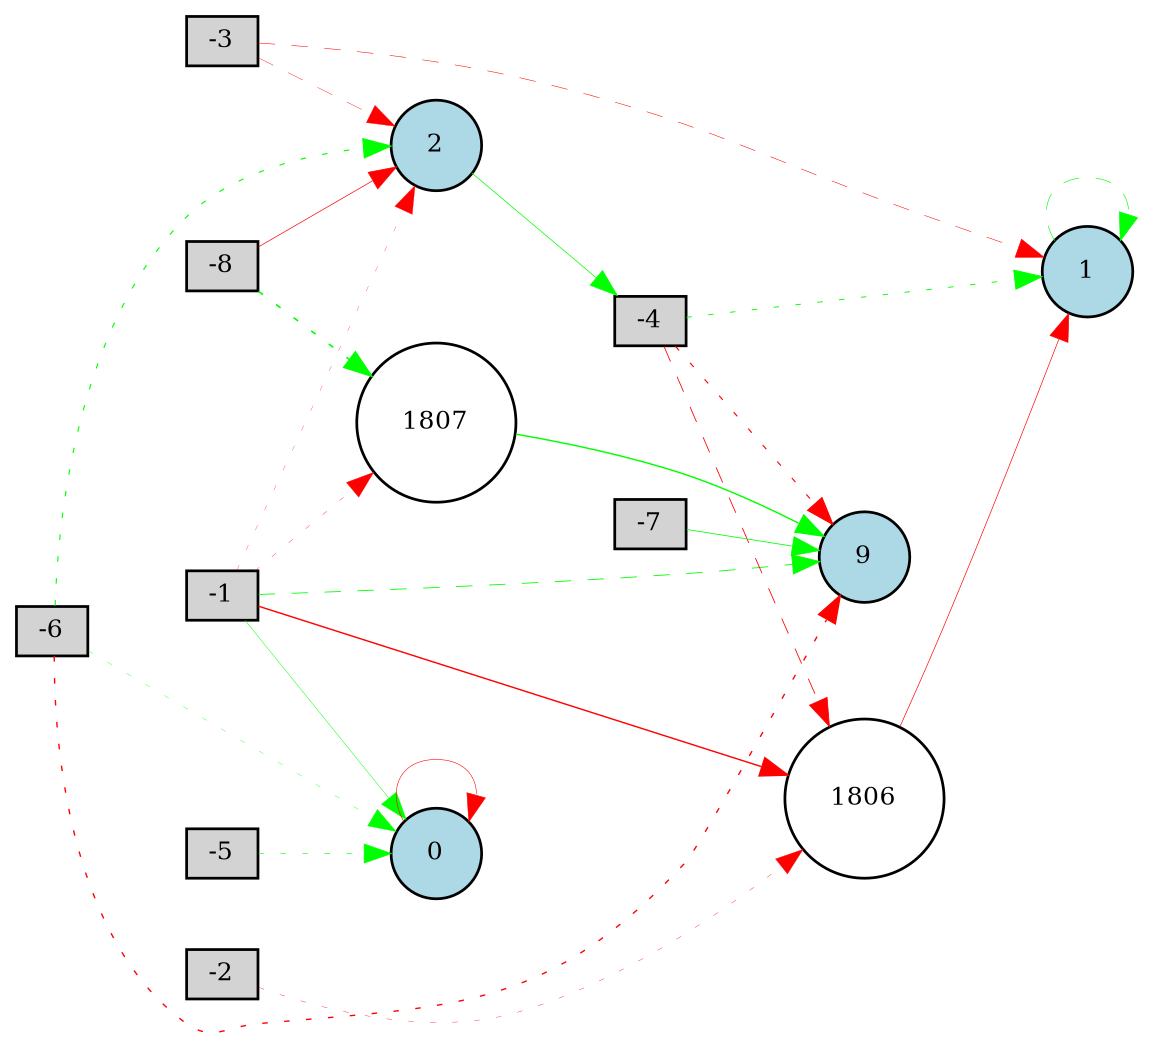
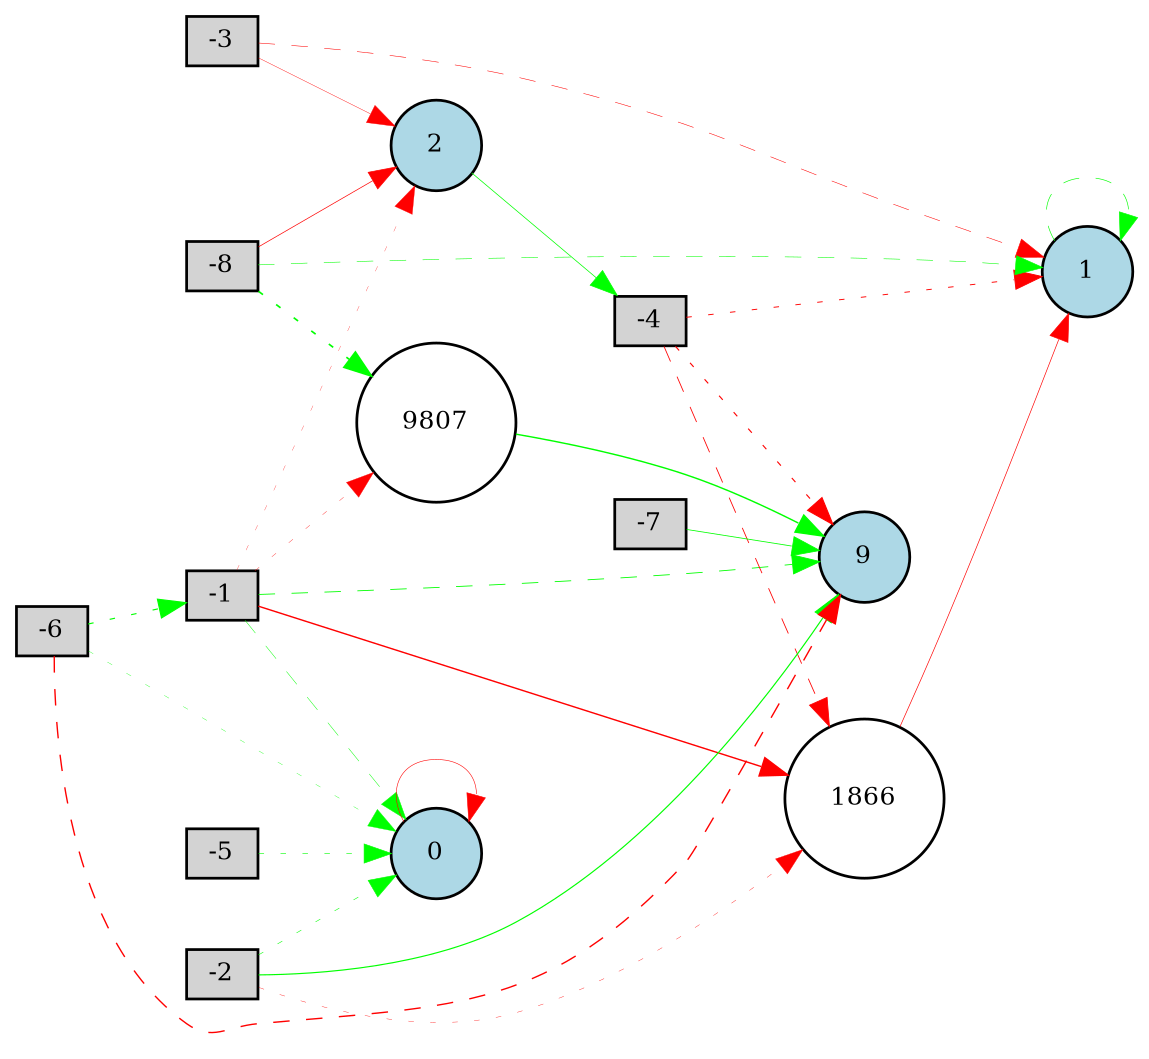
edge "-3" -> "2": style dashed -> solid
edge "-8" -> "1": added
edge "-4" -> "1": color green -> red
edge "-6" -> "2": now "-6" -> "-1"
node "1807": label "1807" -> "9807"
edge "-1" -> "0": style solid -> dashed
node "1806": label "1806" -> "1866"
edge "-2" -> "9": added
edge "-2" -> "0": added
edge "-6" -> "9": style dotted -> dashed
